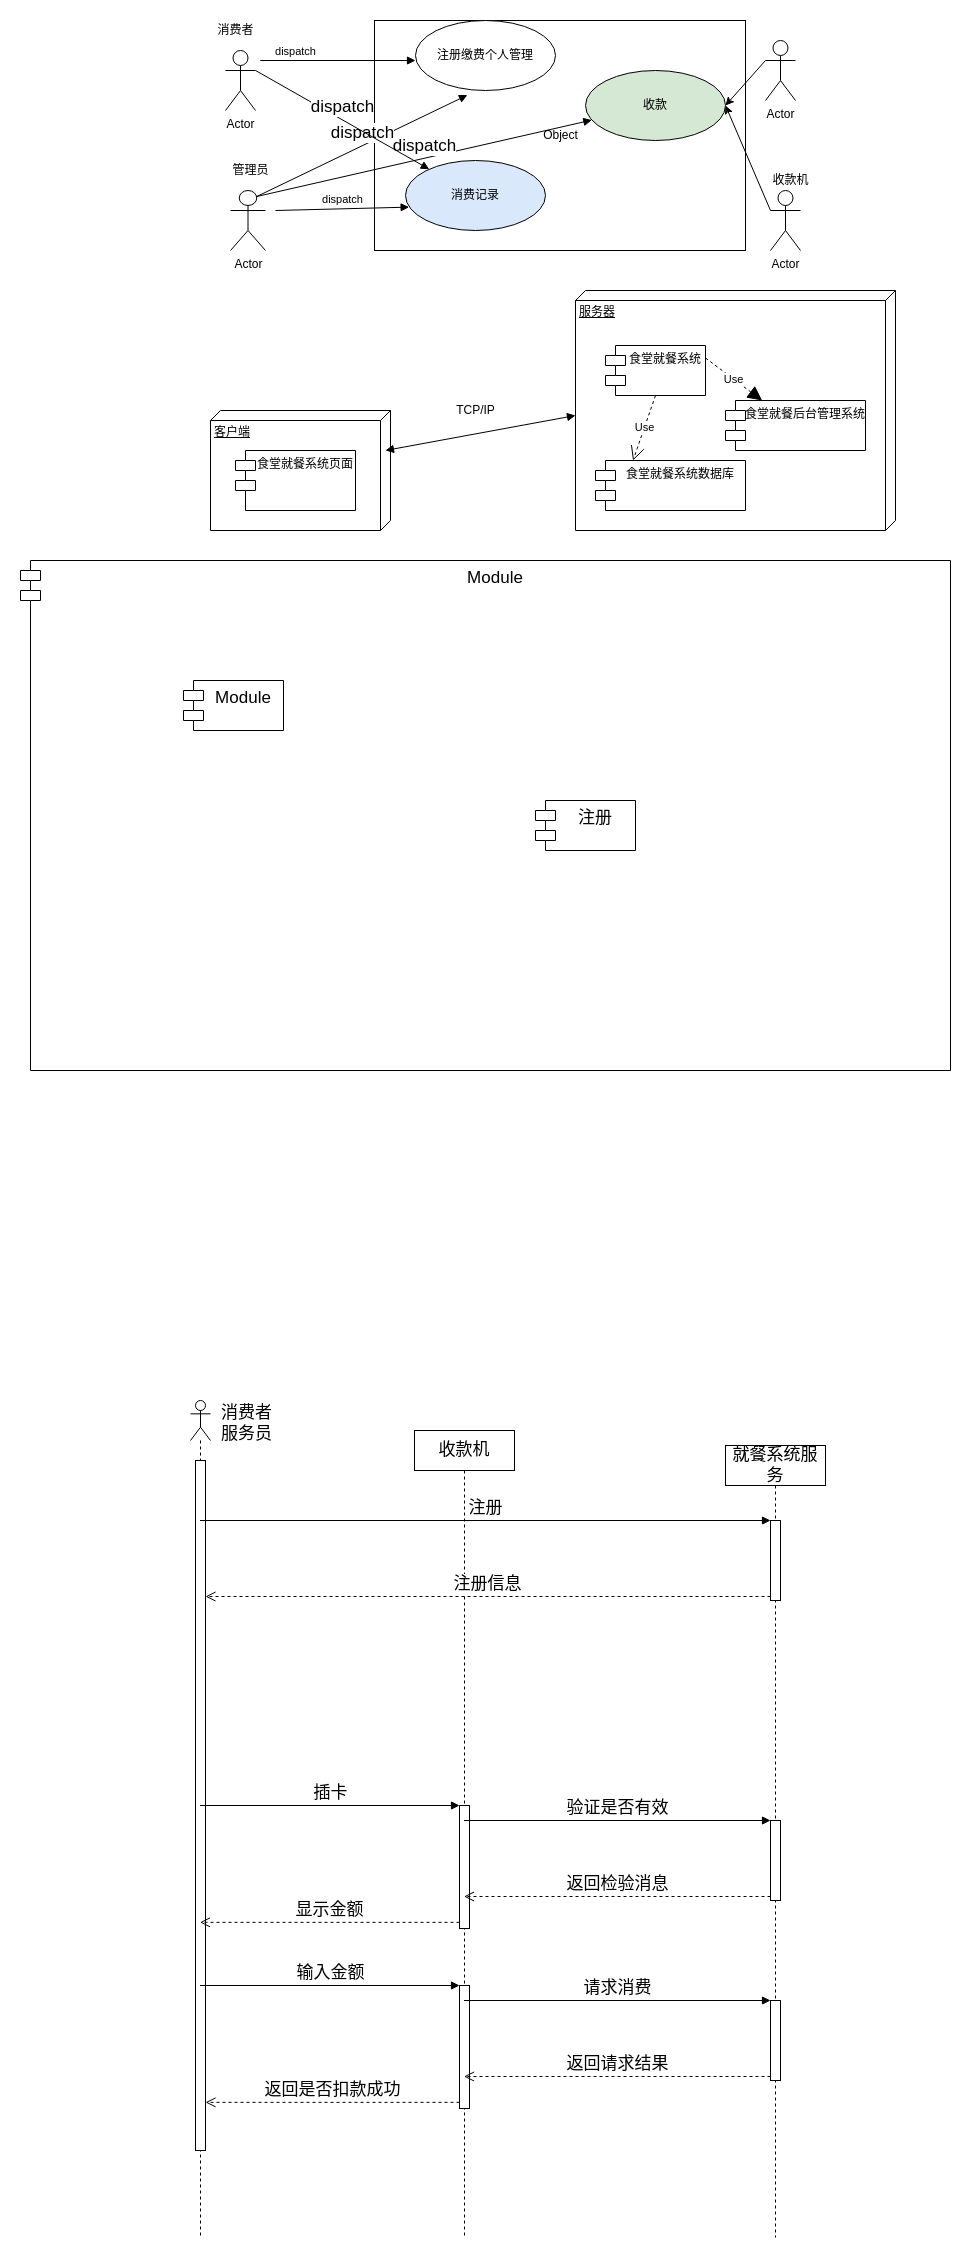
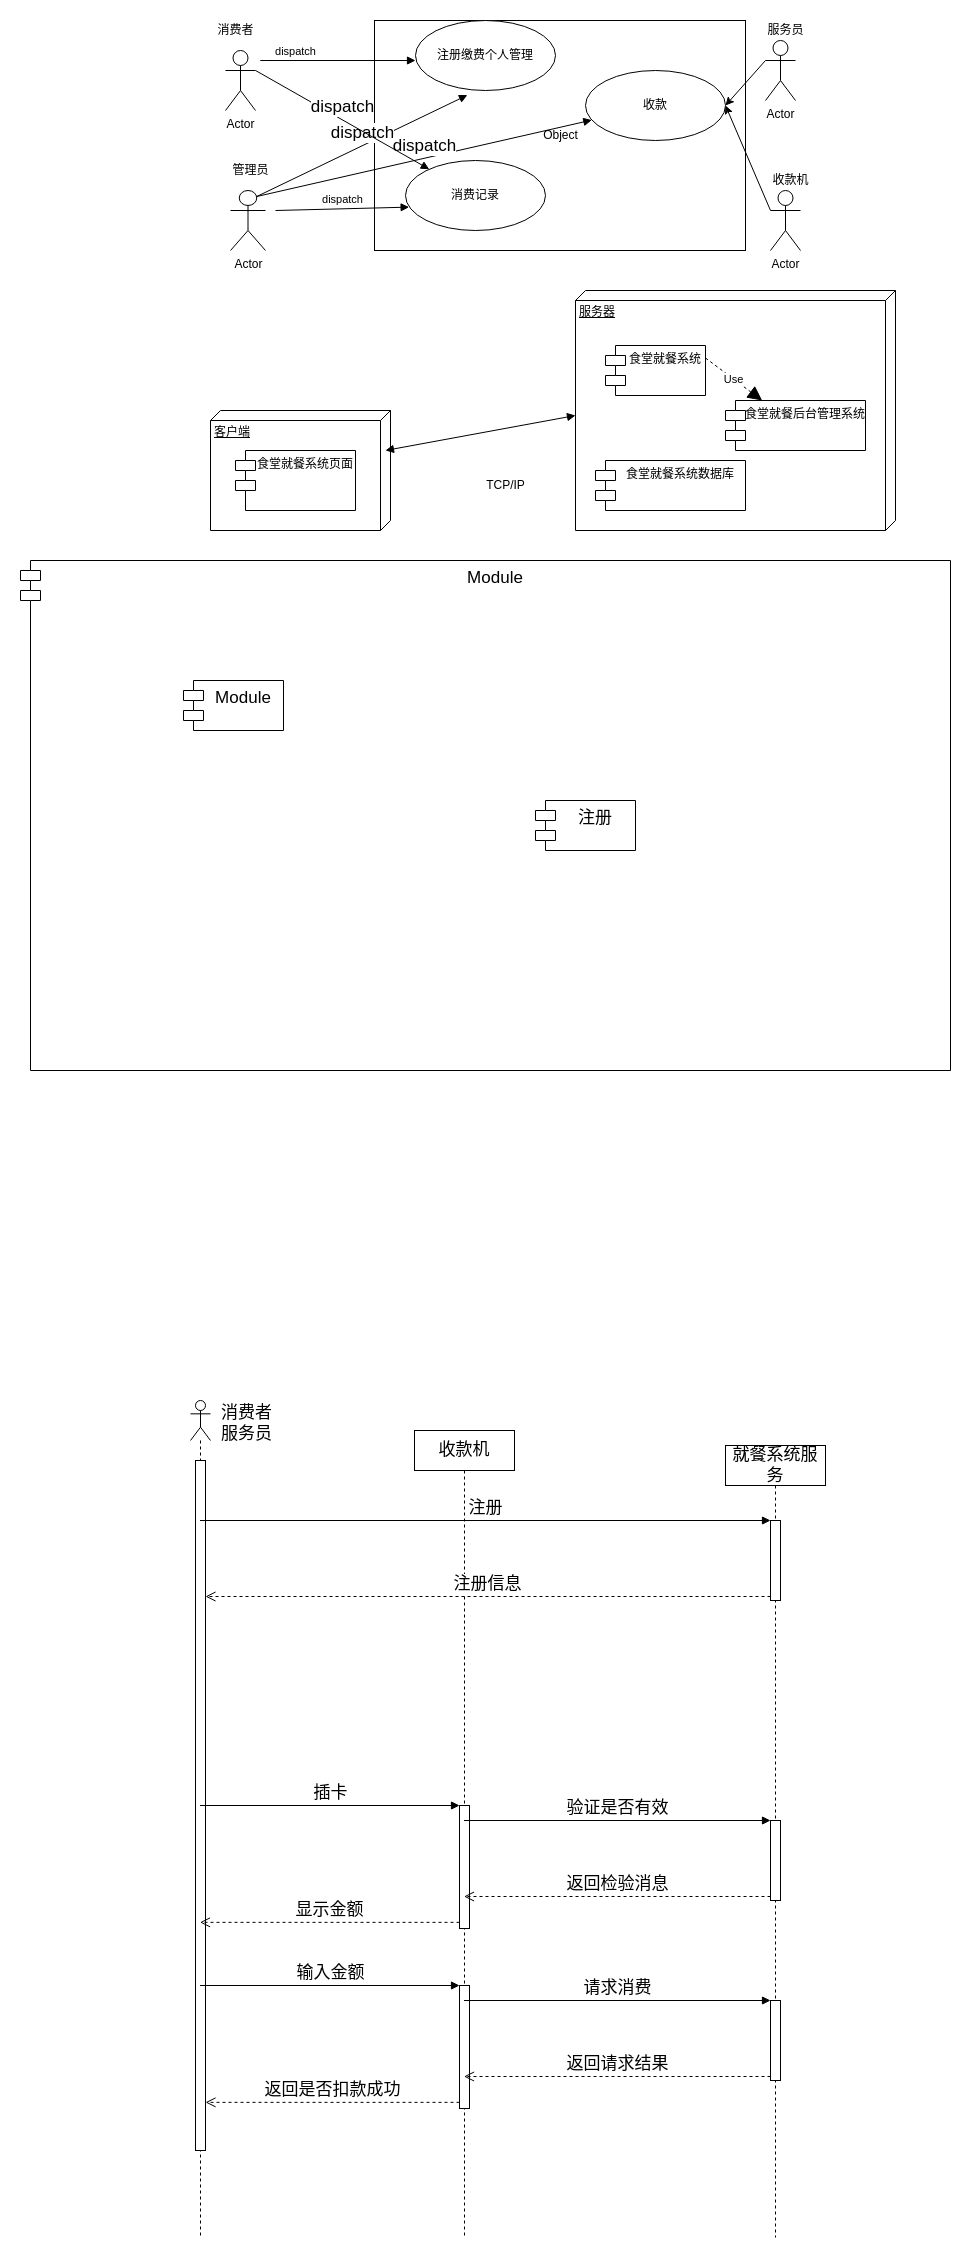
node "服务员": added
node "收款": fillcolor #d5e8d4 -> #ffffff
node "消费记录": fillcolor #dae8fc -> #ffffff
node "TCP/IP": moved (476, 411) -> (506, 486)
edge "食堂就餐系统" -> "食堂就餐系统数据库": removed, label "Use"
